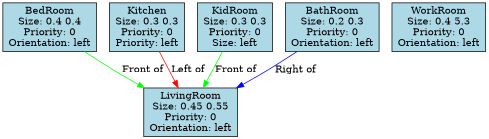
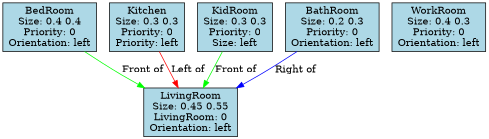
node "WorkRoom Size: 0.4 5.3 Priority: 0 Orientation: left": label "WorkRoom Size: 0.4 5.3 Priority: 0 Orientation: left" -> "WorkRoom Size: 0.4 0.3 Priority: 0 Orientation: left"
node "LivingRoom Size: 0.45 0.55 Priority: 0 Orientation: left": label "LivingRoom Size: 0.45 0.55 Priority: 0 Orientation: left" -> "LivingRoom Size: 0.45 0.55 LivingRoom: 0 Orientation: left"
